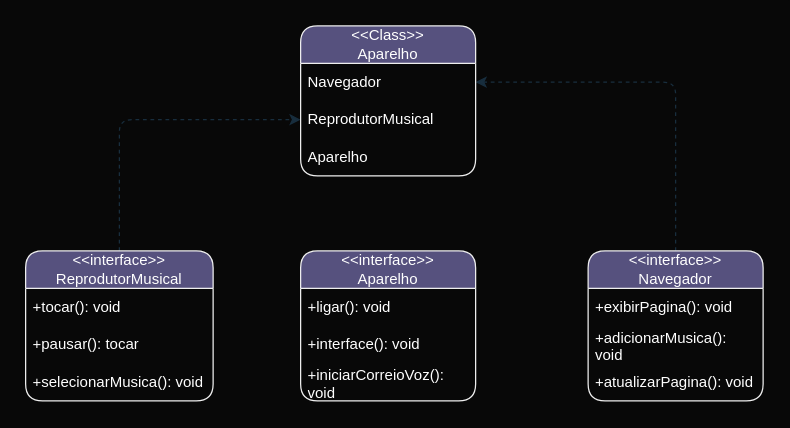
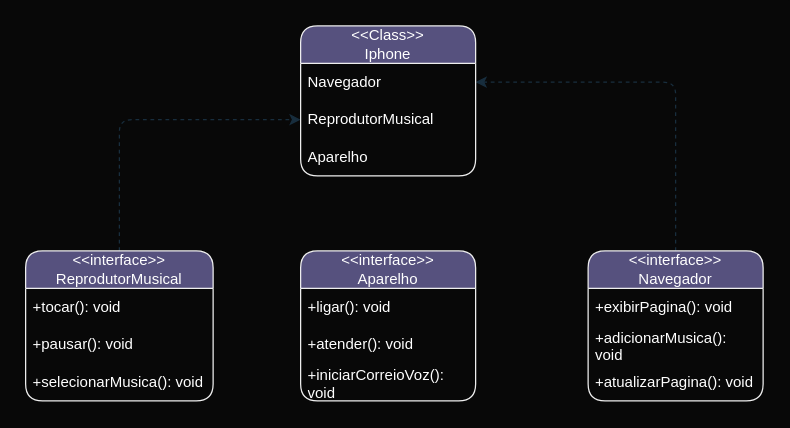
node "<<Class>> Aparelho": label "<<Class>> Aparelho" -> "<<Class>> Iphone"
node "+pausar(): tocar": label "+pausar(): tocar" -> "+pausar(): void"
node "+interface(): void": label "+interface(): void" -> "+atender(): void"
